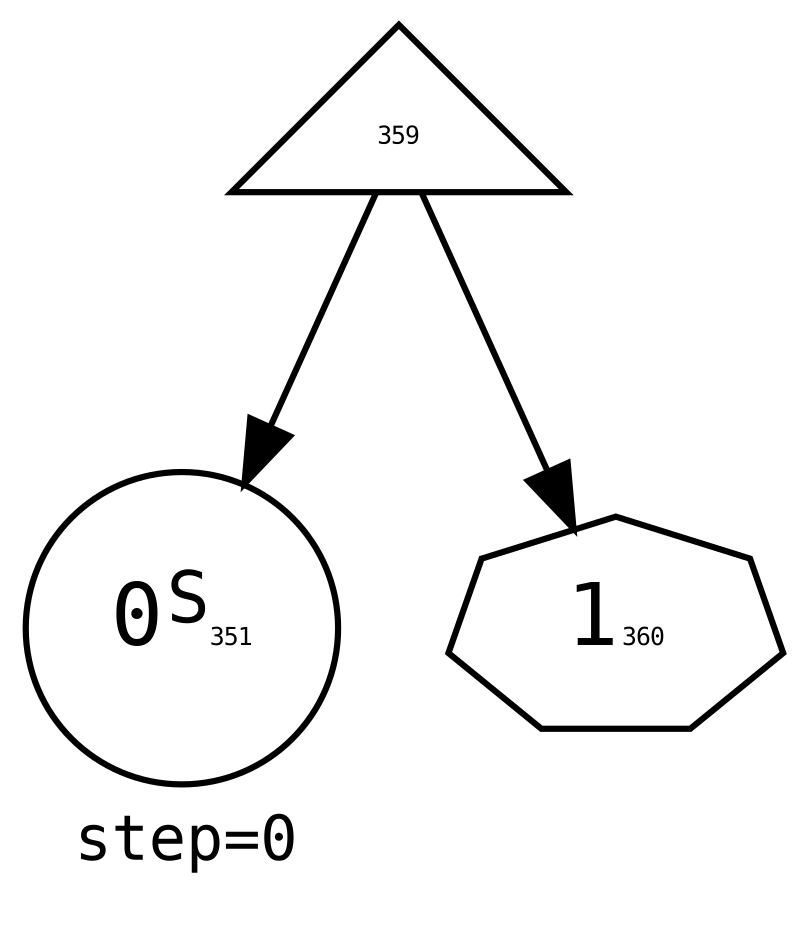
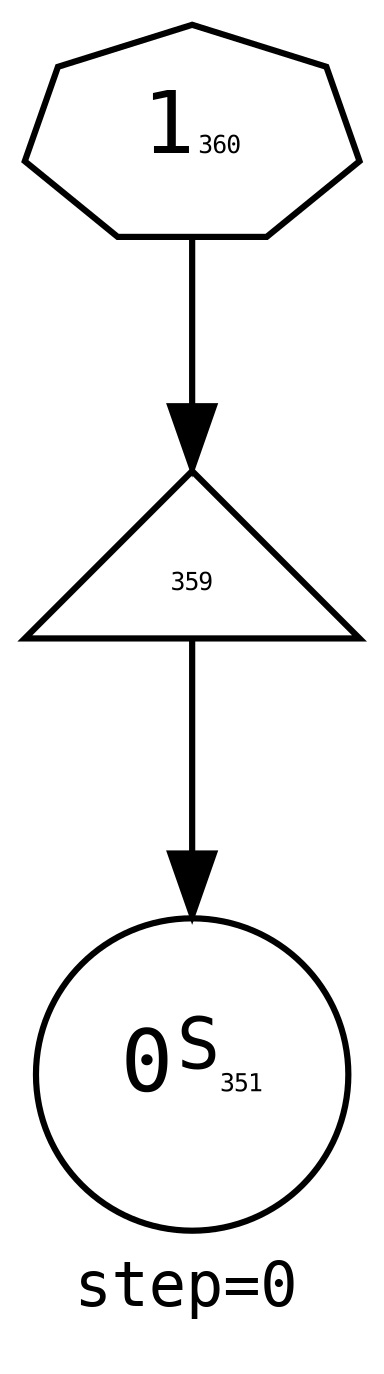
edge "359" -> "1": reversed
